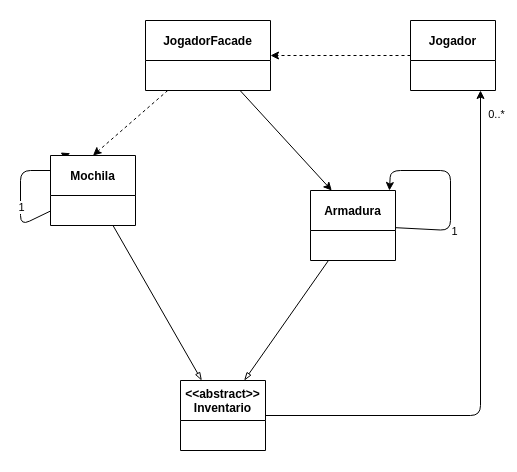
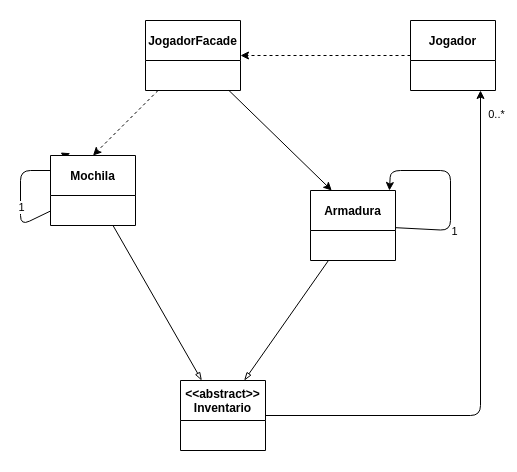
node "JogadorFacade": size 125x70 -> 95x70
